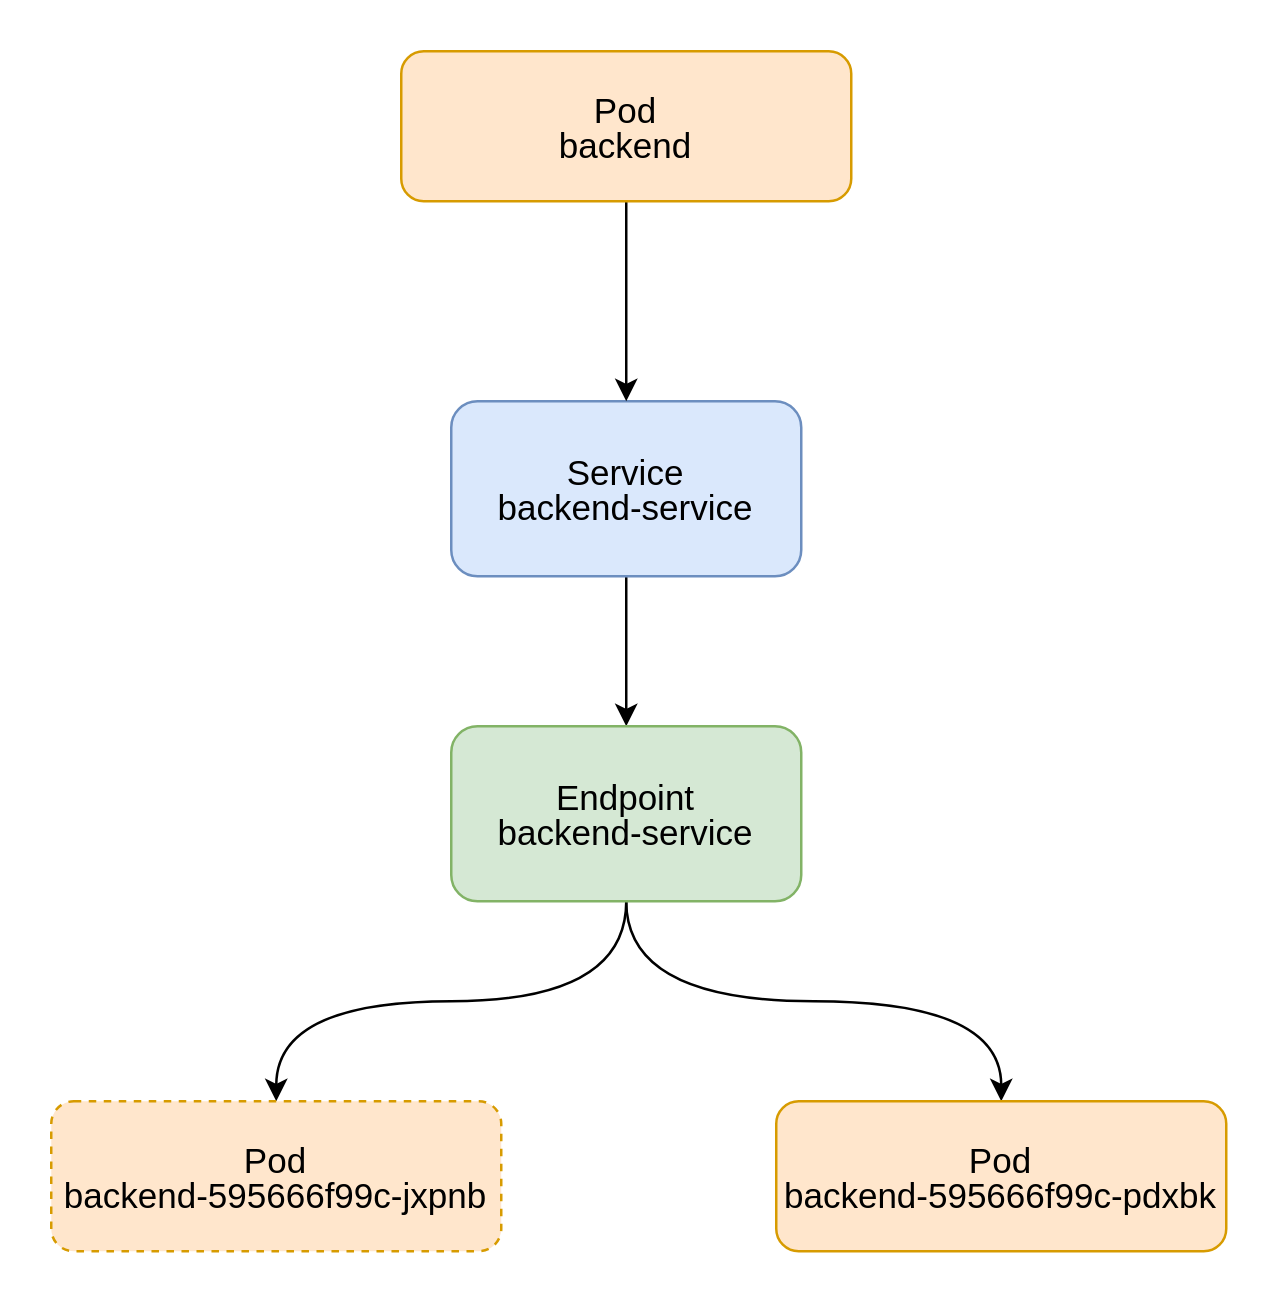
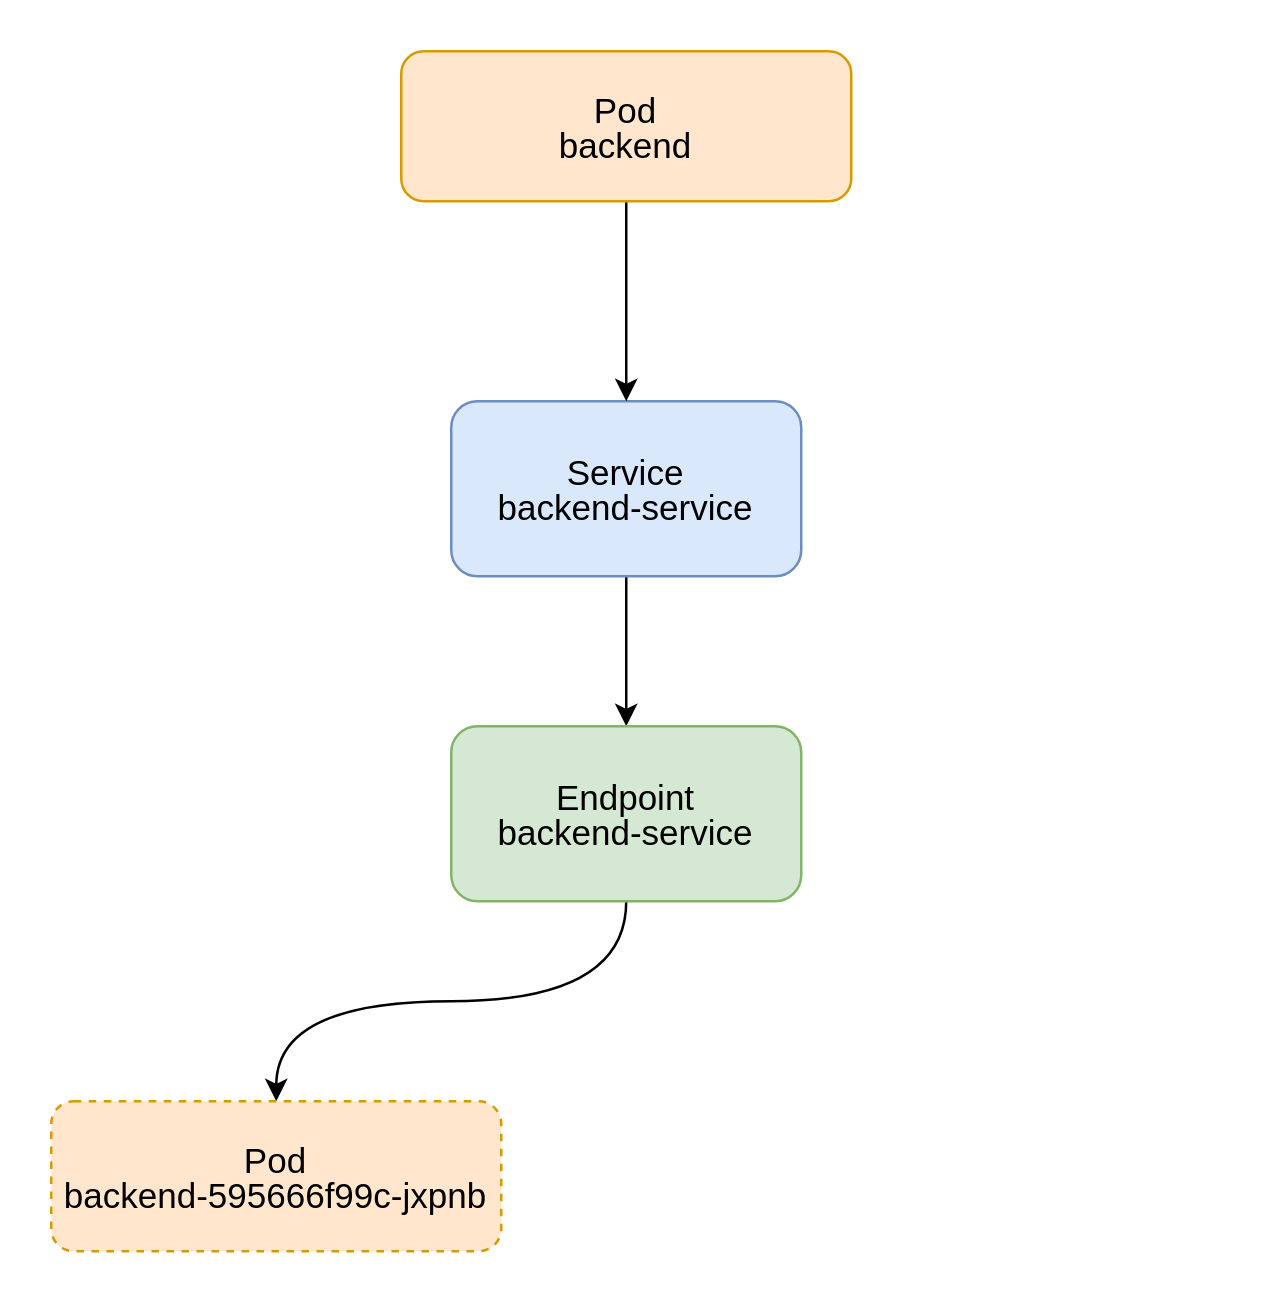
edge "Endpoint backend-service" -> "Pod backend-595666f99c-pdxbk": removed
node "Pod backend-595666f99c-pdxbk": removed
